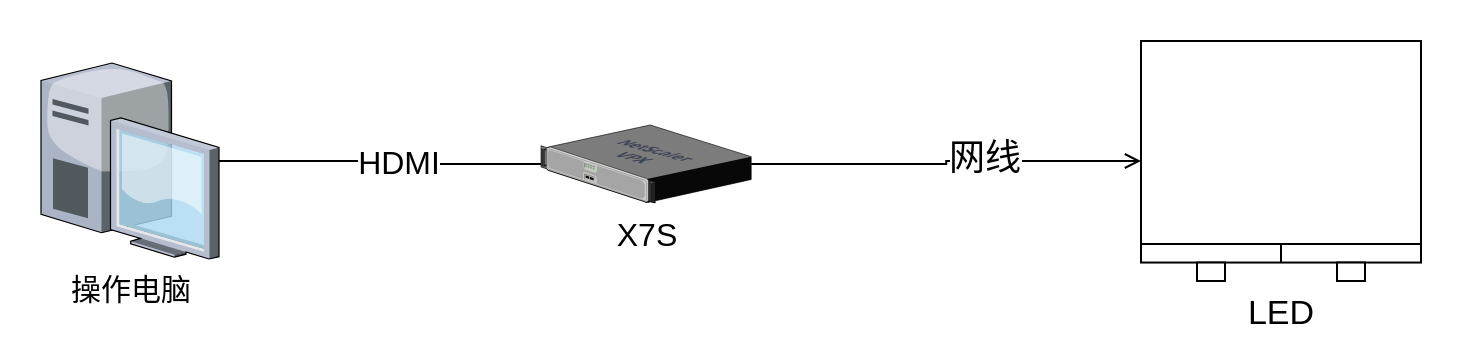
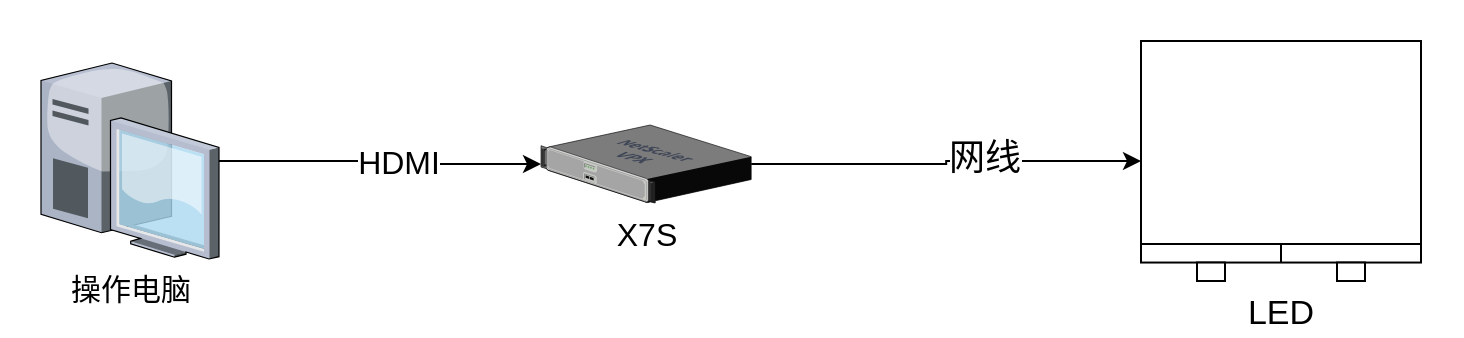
edge "X7S" -> "LED": arrowhead open -> classic
edge "操作电脑" -- "X7S": arrowhead none -> classic
